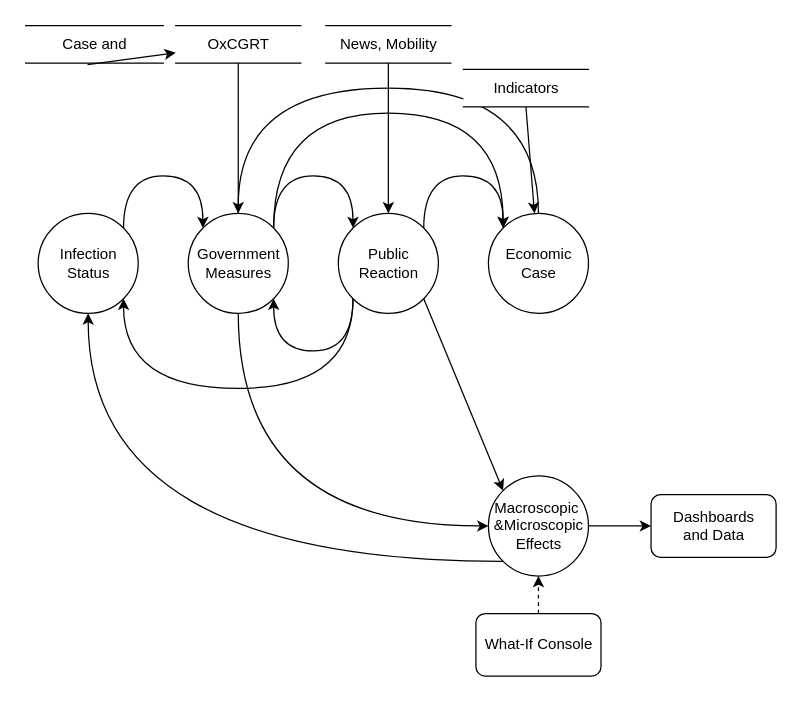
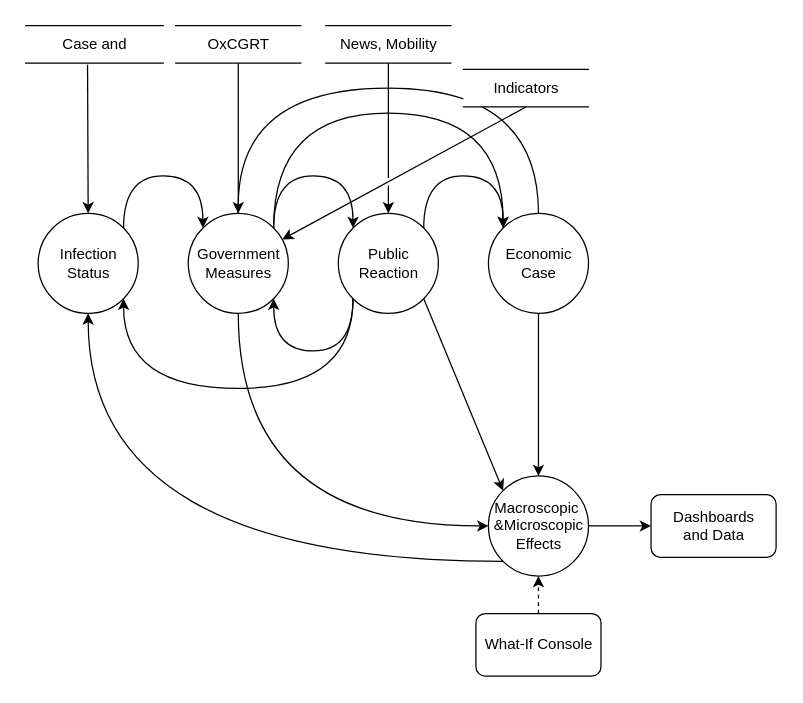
edge "Case and" -> "OxCGRT": now "Case and" -> "Infection Status"
edge "Indicators" -> "Economic Case": now "Indicators" -> "Government Measures"
edge "Economic Case" -> "Macroscopic &Microscopic Effects": added
